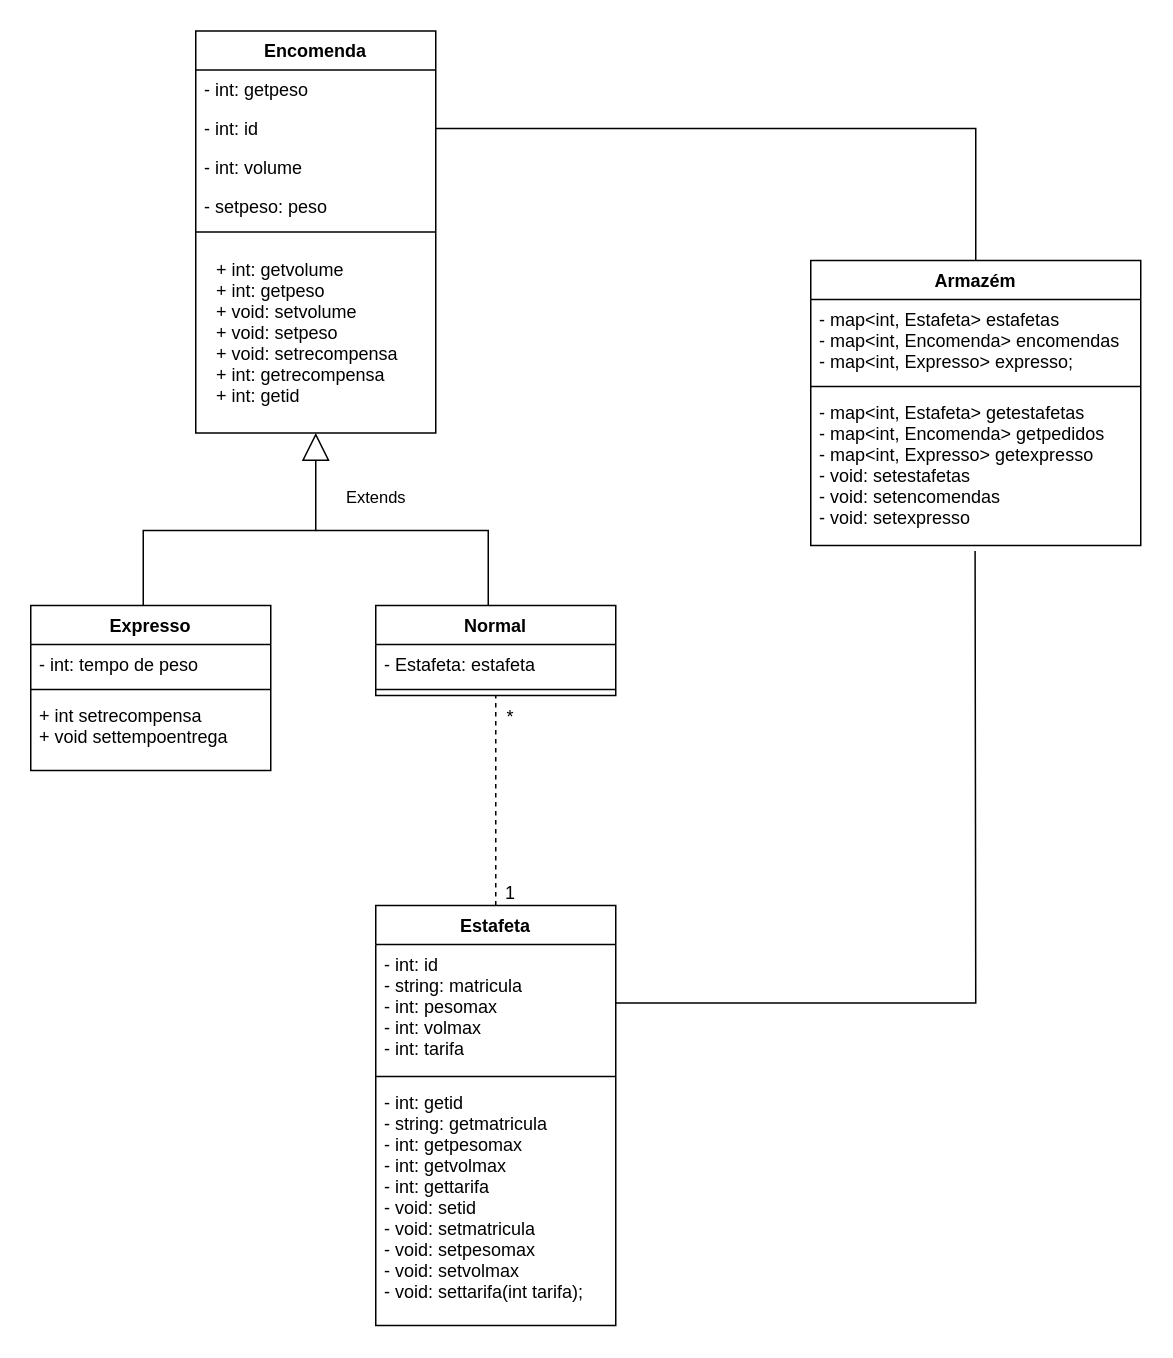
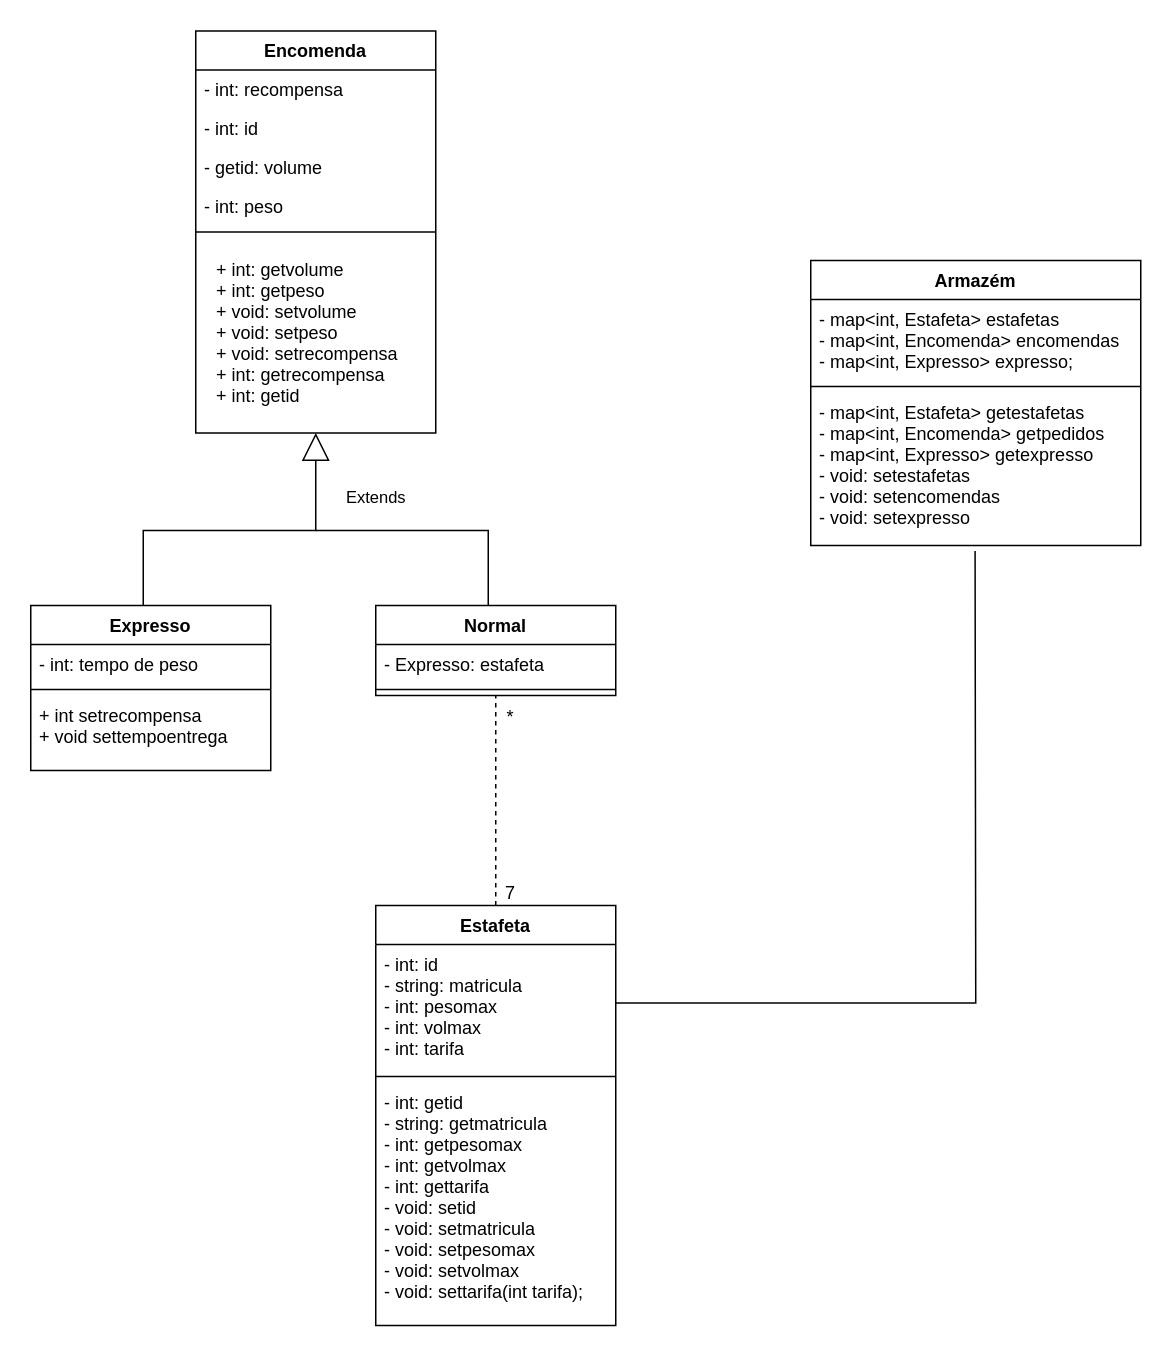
node "- int: getpeso": label "- int: getpeso" -> "- int: recompensa"
edge "- int: id" -- "Armazém": removed
node "- int: volume": label "- int: volume" -> "- getid: volume"
node "- setpeso: peso": label "- setpeso: peso" -> "- int: peso"
node "- Estafeta: estafeta": label "- Estafeta: estafeta" -> "- Expresso: estafeta"
node "1": label "1" -> "7"
